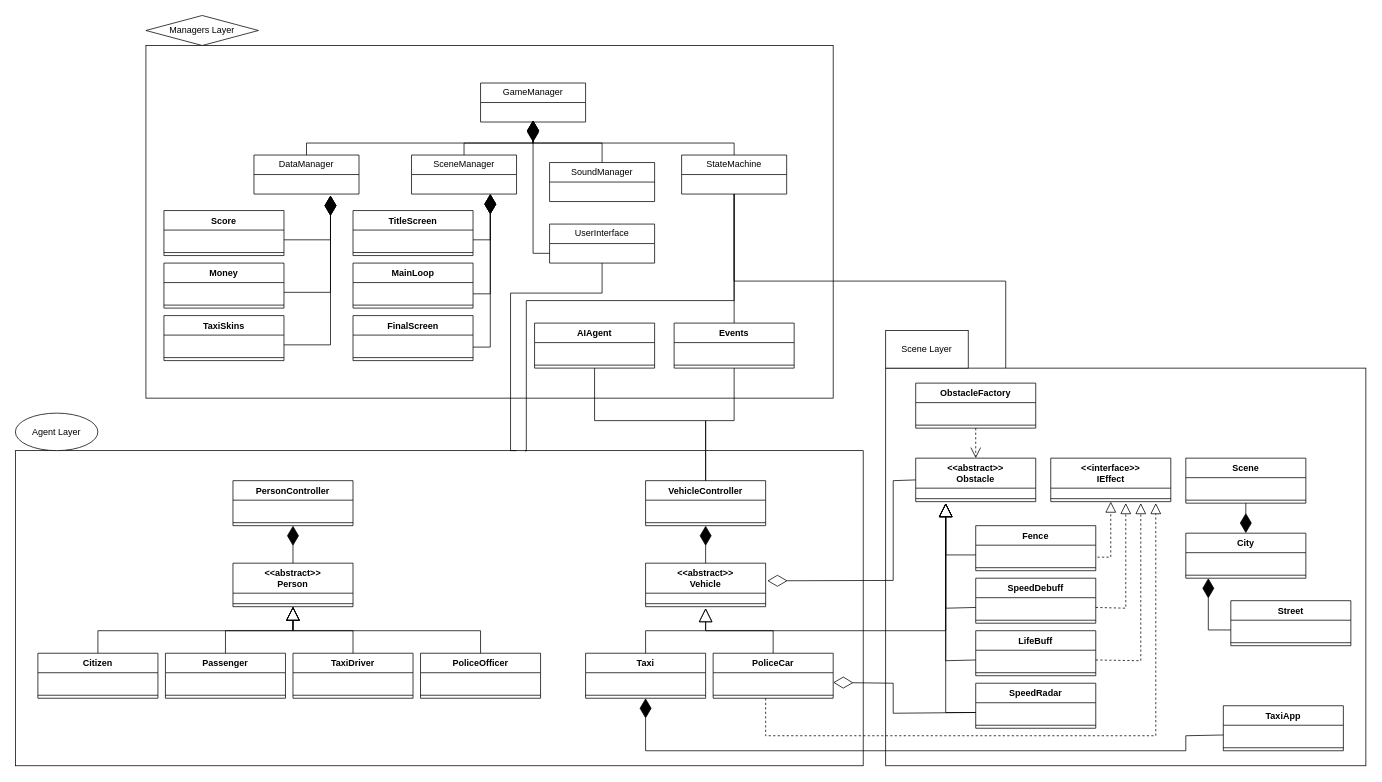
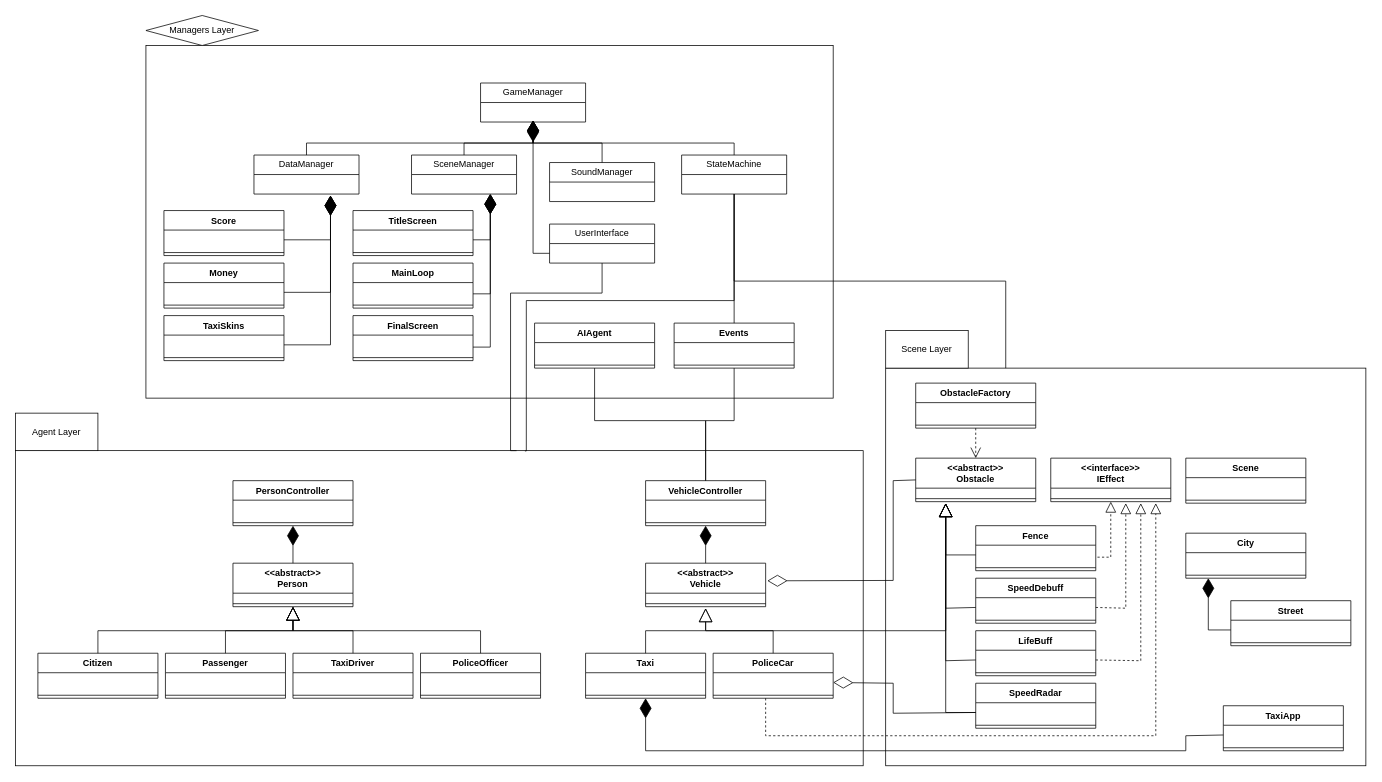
node "Agent Layer": shape ellipse -> rectangle
edge "Scene" -> "City": removed
